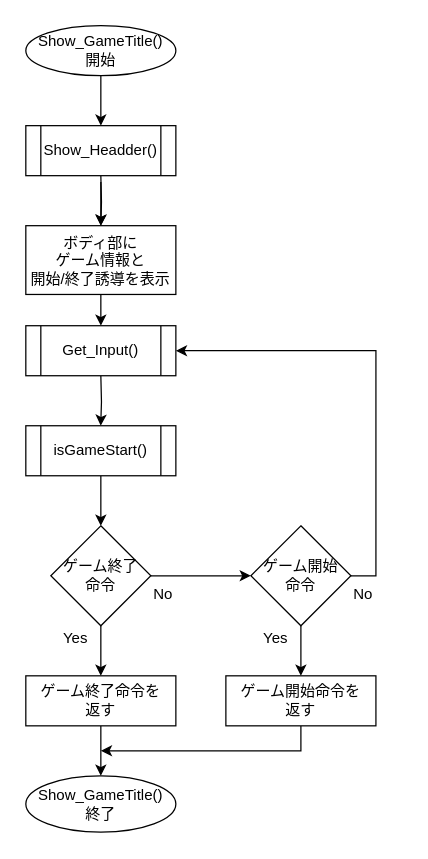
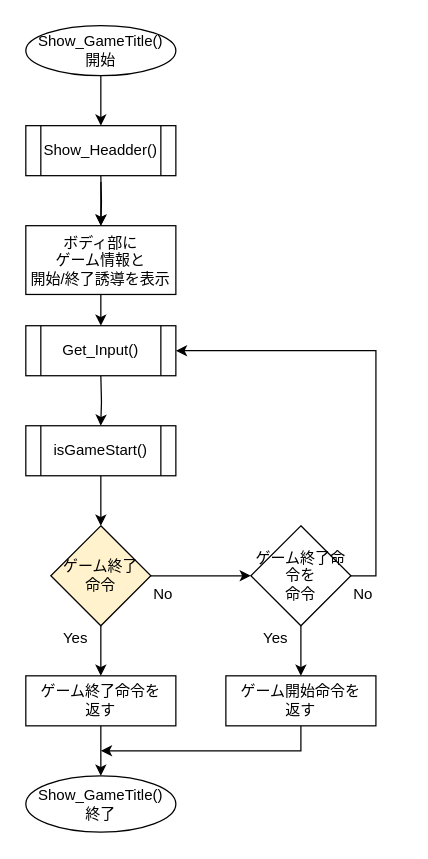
node "ゲーム終了 命令": fillcolor #ffffff -> #fff2cc
node "ゲーム開始 命令": label "ゲーム開始 命令" -> "ゲーム終了命令を 命令"
